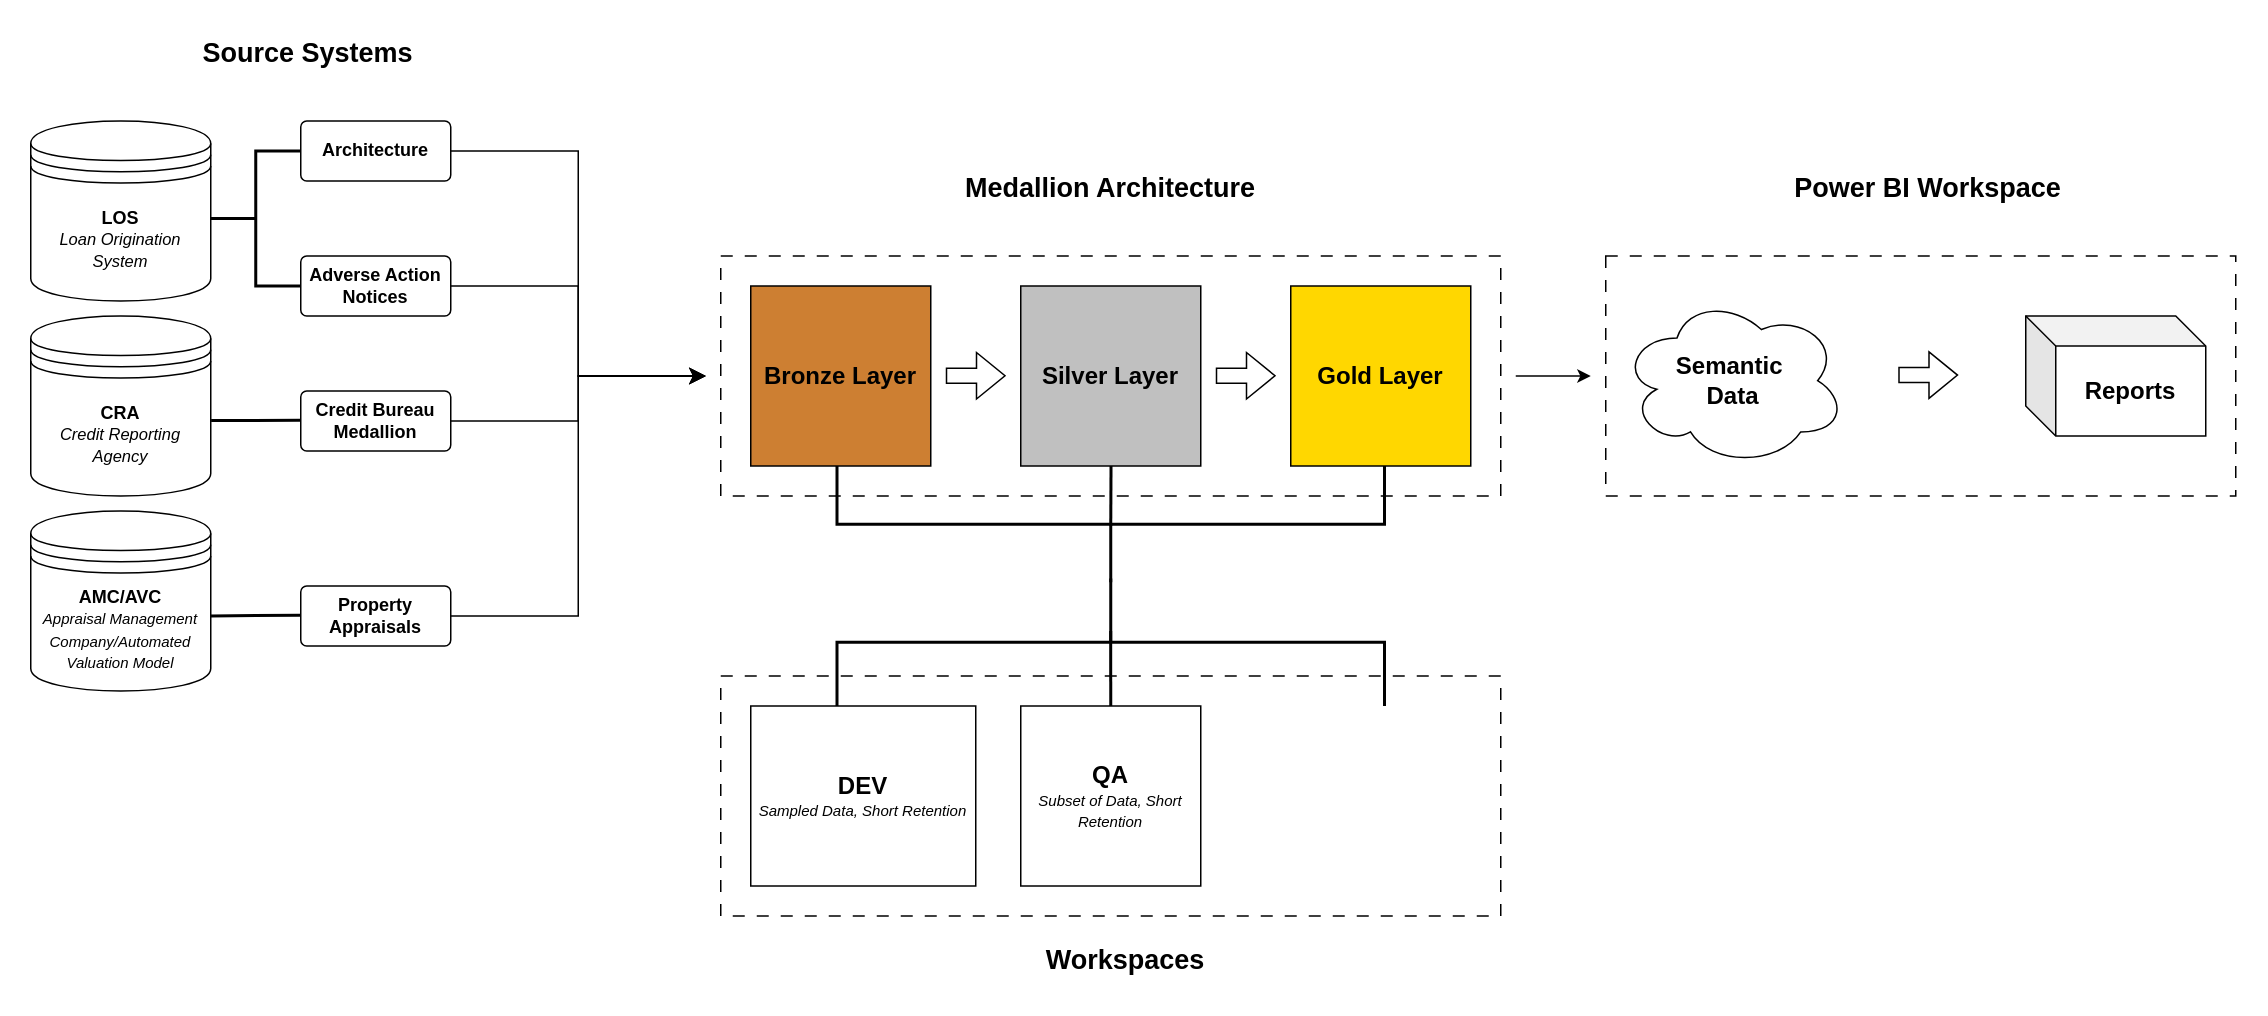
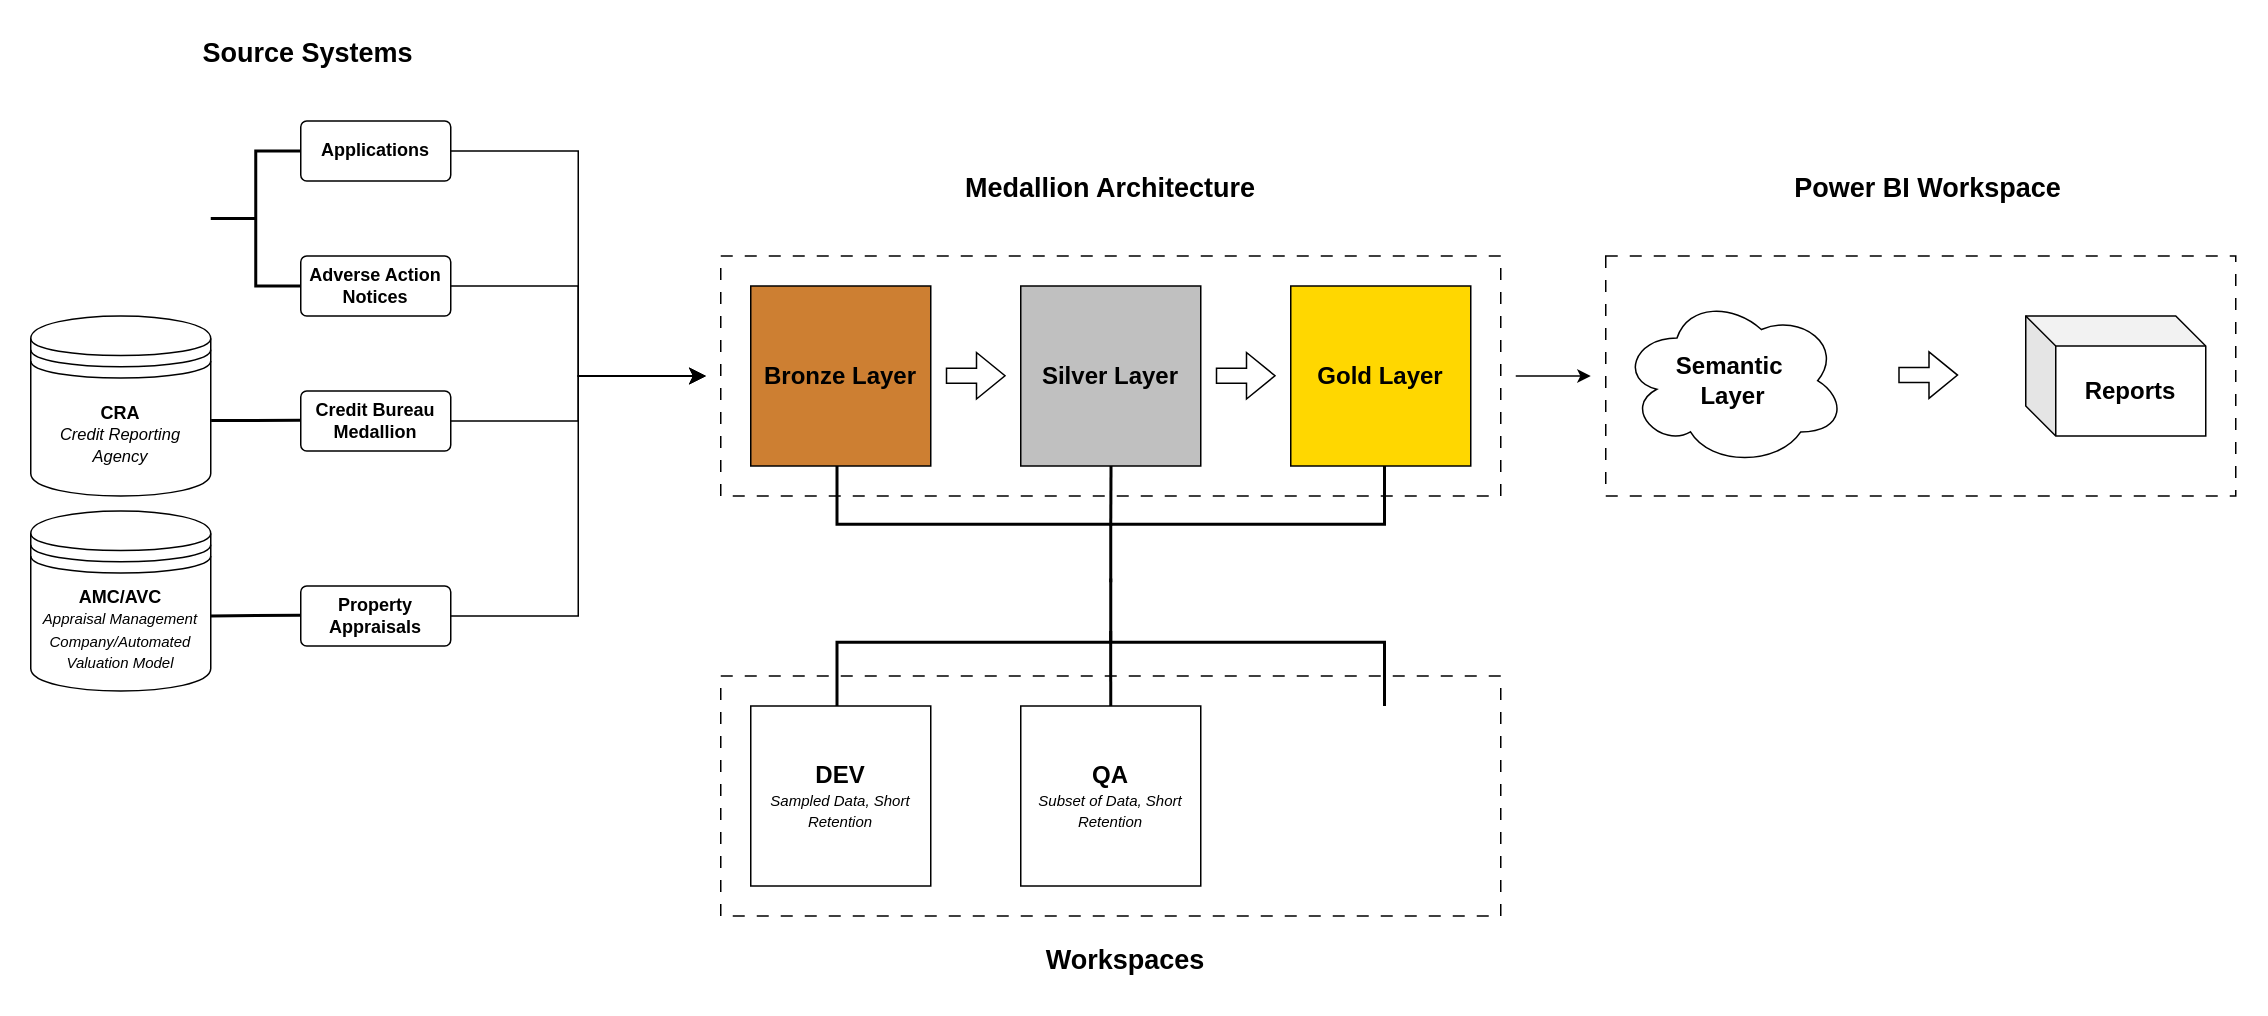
node "Architecture": label "Architecture" -> "Applications"
node "LOS Loan Origination System": removed
node "Semantic Data": label "Semantic Data" -> "Semantic Layer"
node "DEV Sampled Data, Short Retention": size 225x180 -> 180x180
